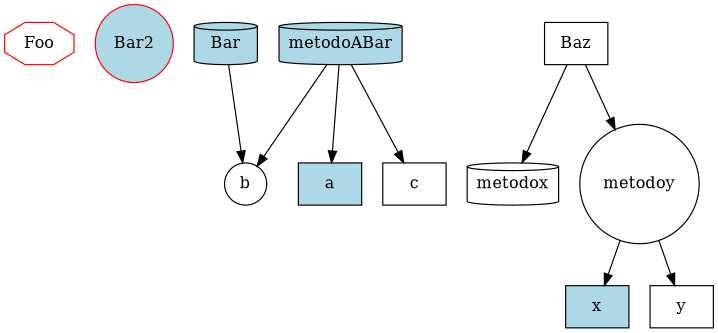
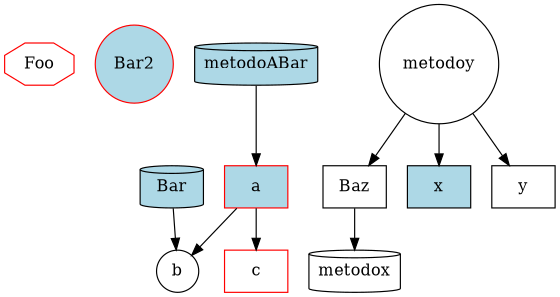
edge "Baz" -> "metodoy": reversed
edge "metodoABar" -> "c": now "a" -> "c"
edge "metodoABar" -> "b": now "a" -> "b"
node "a": color black -> red
node "c": color black -> red
